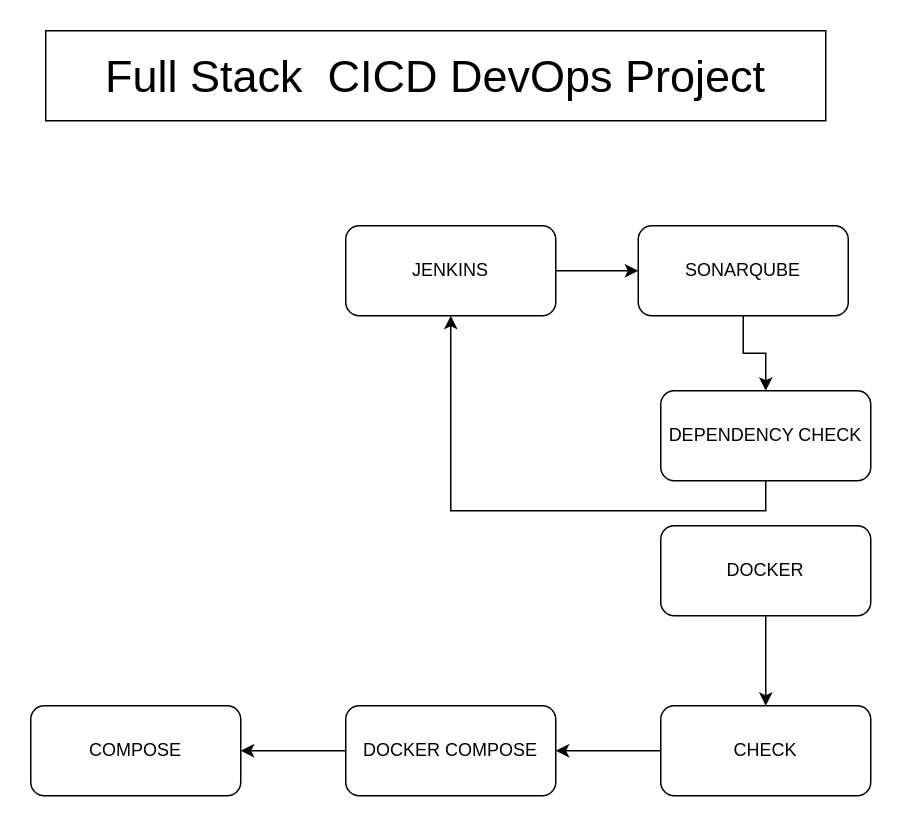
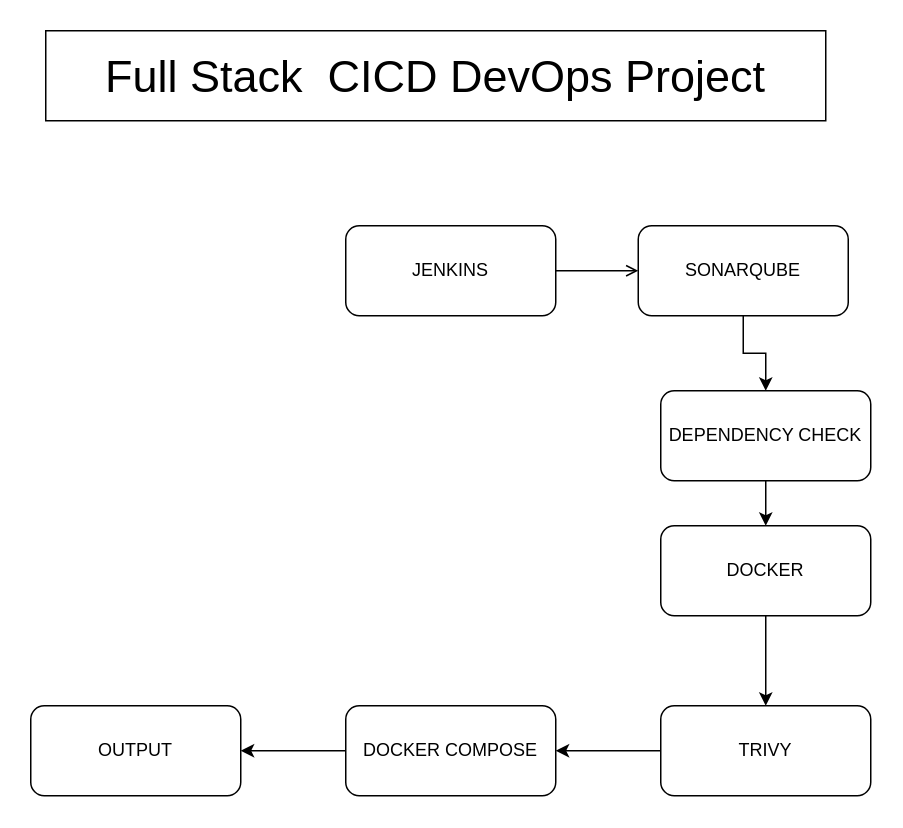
edge "JENKINS" -> "SONARQUBE": arrowhead classic -> open
edge "DEPENDENCY CHECK" -> "JENKINS": now "DEPENDENCY CHECK" -> "DOCKER"
node "COMPOSE": label "COMPOSE" -> "OUTPUT"
node "CHECK": label "CHECK" -> "TRIVY"
